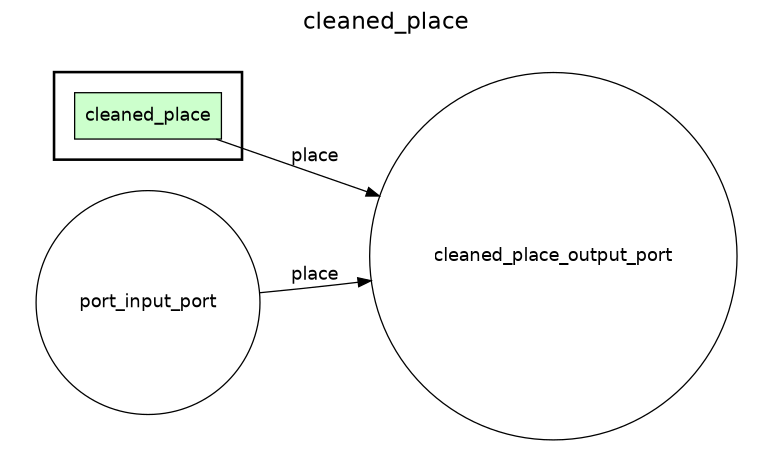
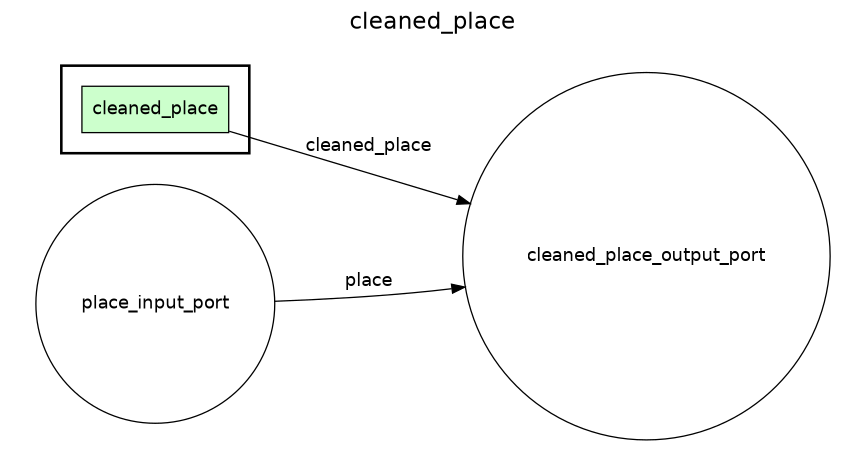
edge "cleaned_place" -> "cleaned_place_output_port": label "place" -> "cleaned_place"
node "port_input_port": label "port_input_port" -> "place_input_port"
